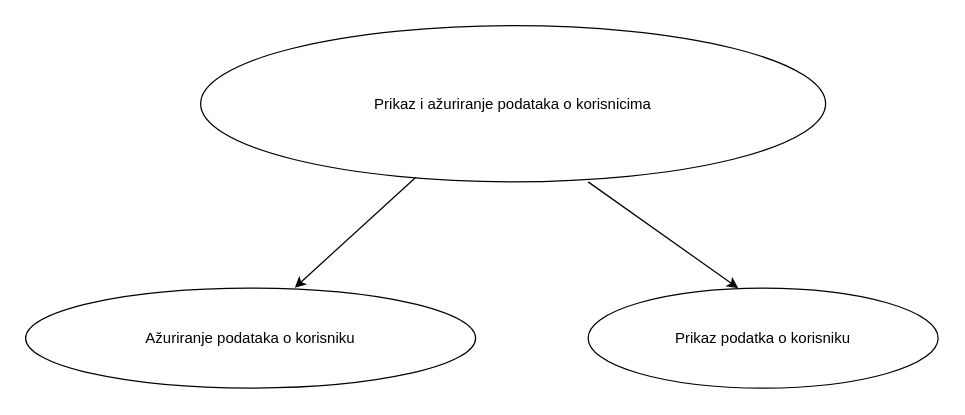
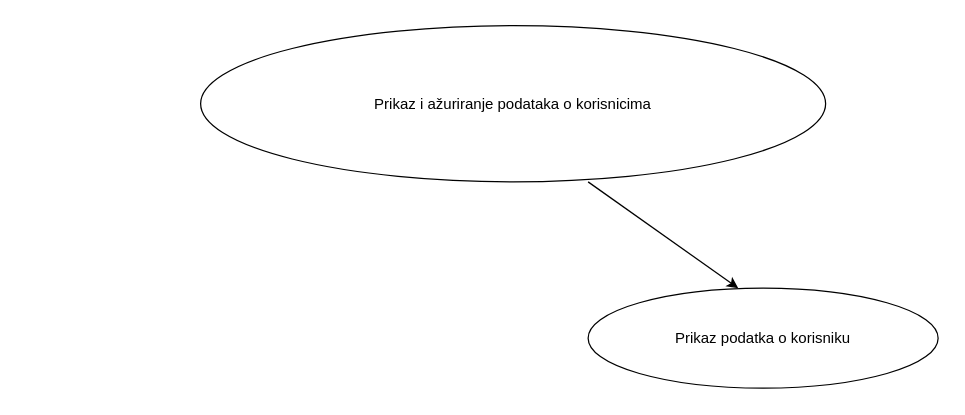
edge "Prikaz i ažuriranje podataka o korisnicima" -> "Ažuriranje podataka o korisniku": removed
node "Ažuriranje podataka o korisniku": removed
